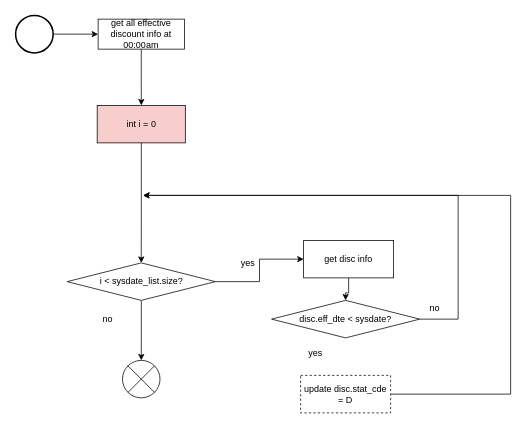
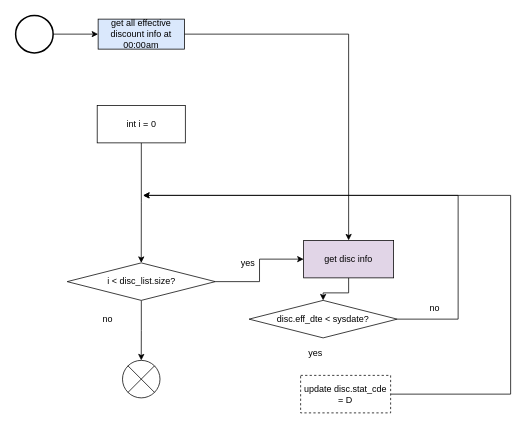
node "get all effective discount info at 00:00am": fillcolor #ffffff -> #dae8fc
edge "get all effective discount info at 00:00am" -> "int i = 0": now "get all effective discount info at 00:00am" -> "get disc info"
node "int i = 0": fillcolor #f8cecc -> #ffffff
node "get disc info": fillcolor #ffffff -> #e1d5e7
node "i < sysdate_list.size?": label "i < sysdate_list.size?" -> "i < disc_list.size?"
node "disc.eff_dte < sysdate?": moved (345, 319) -> (323, 319)
